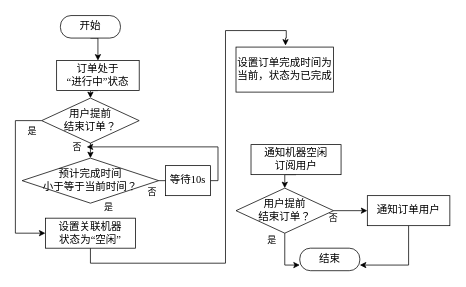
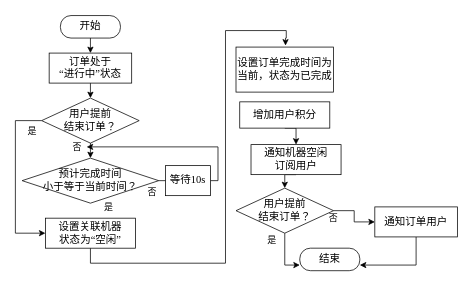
node "订单处于 “进行中”状态": moved (98, 75) -> (90, 68)
node "增加用户积分": added
edge "增加用户积分" -> "通知机器空闲 订阅用户": added
node "通知订单用户": moved (408, 210) -> (416, 222)
